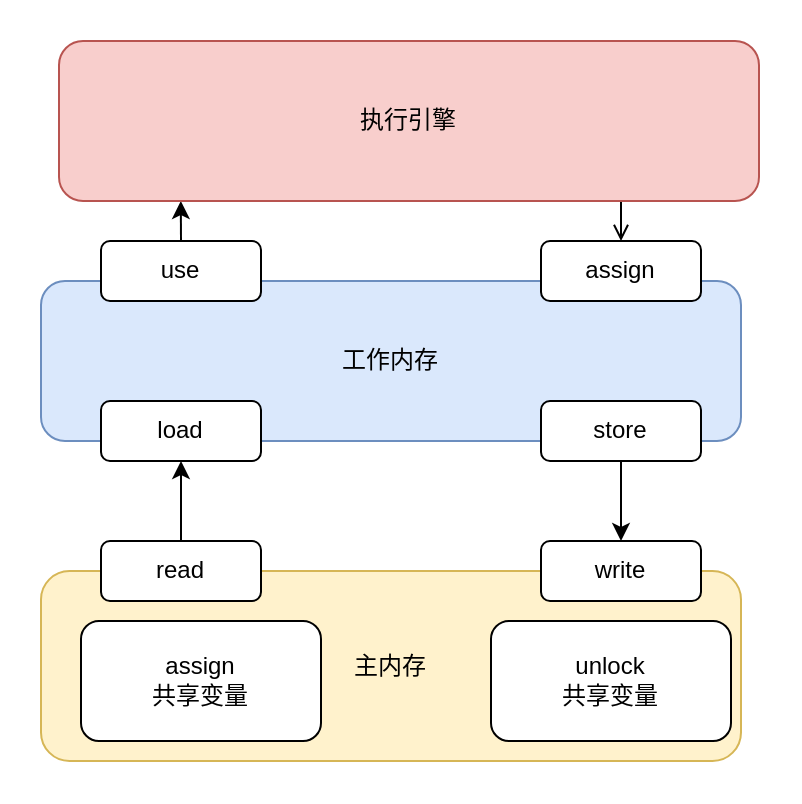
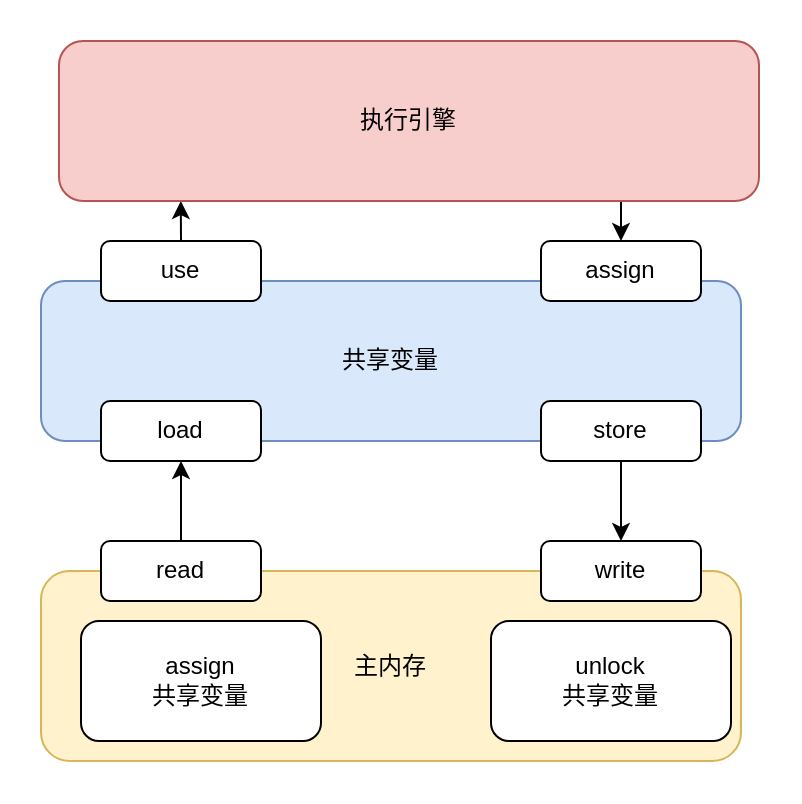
edge "执行引擎" -> "assign": arrowhead open -> classic
node "工作内存": label "工作内存" -> "共享变量"
